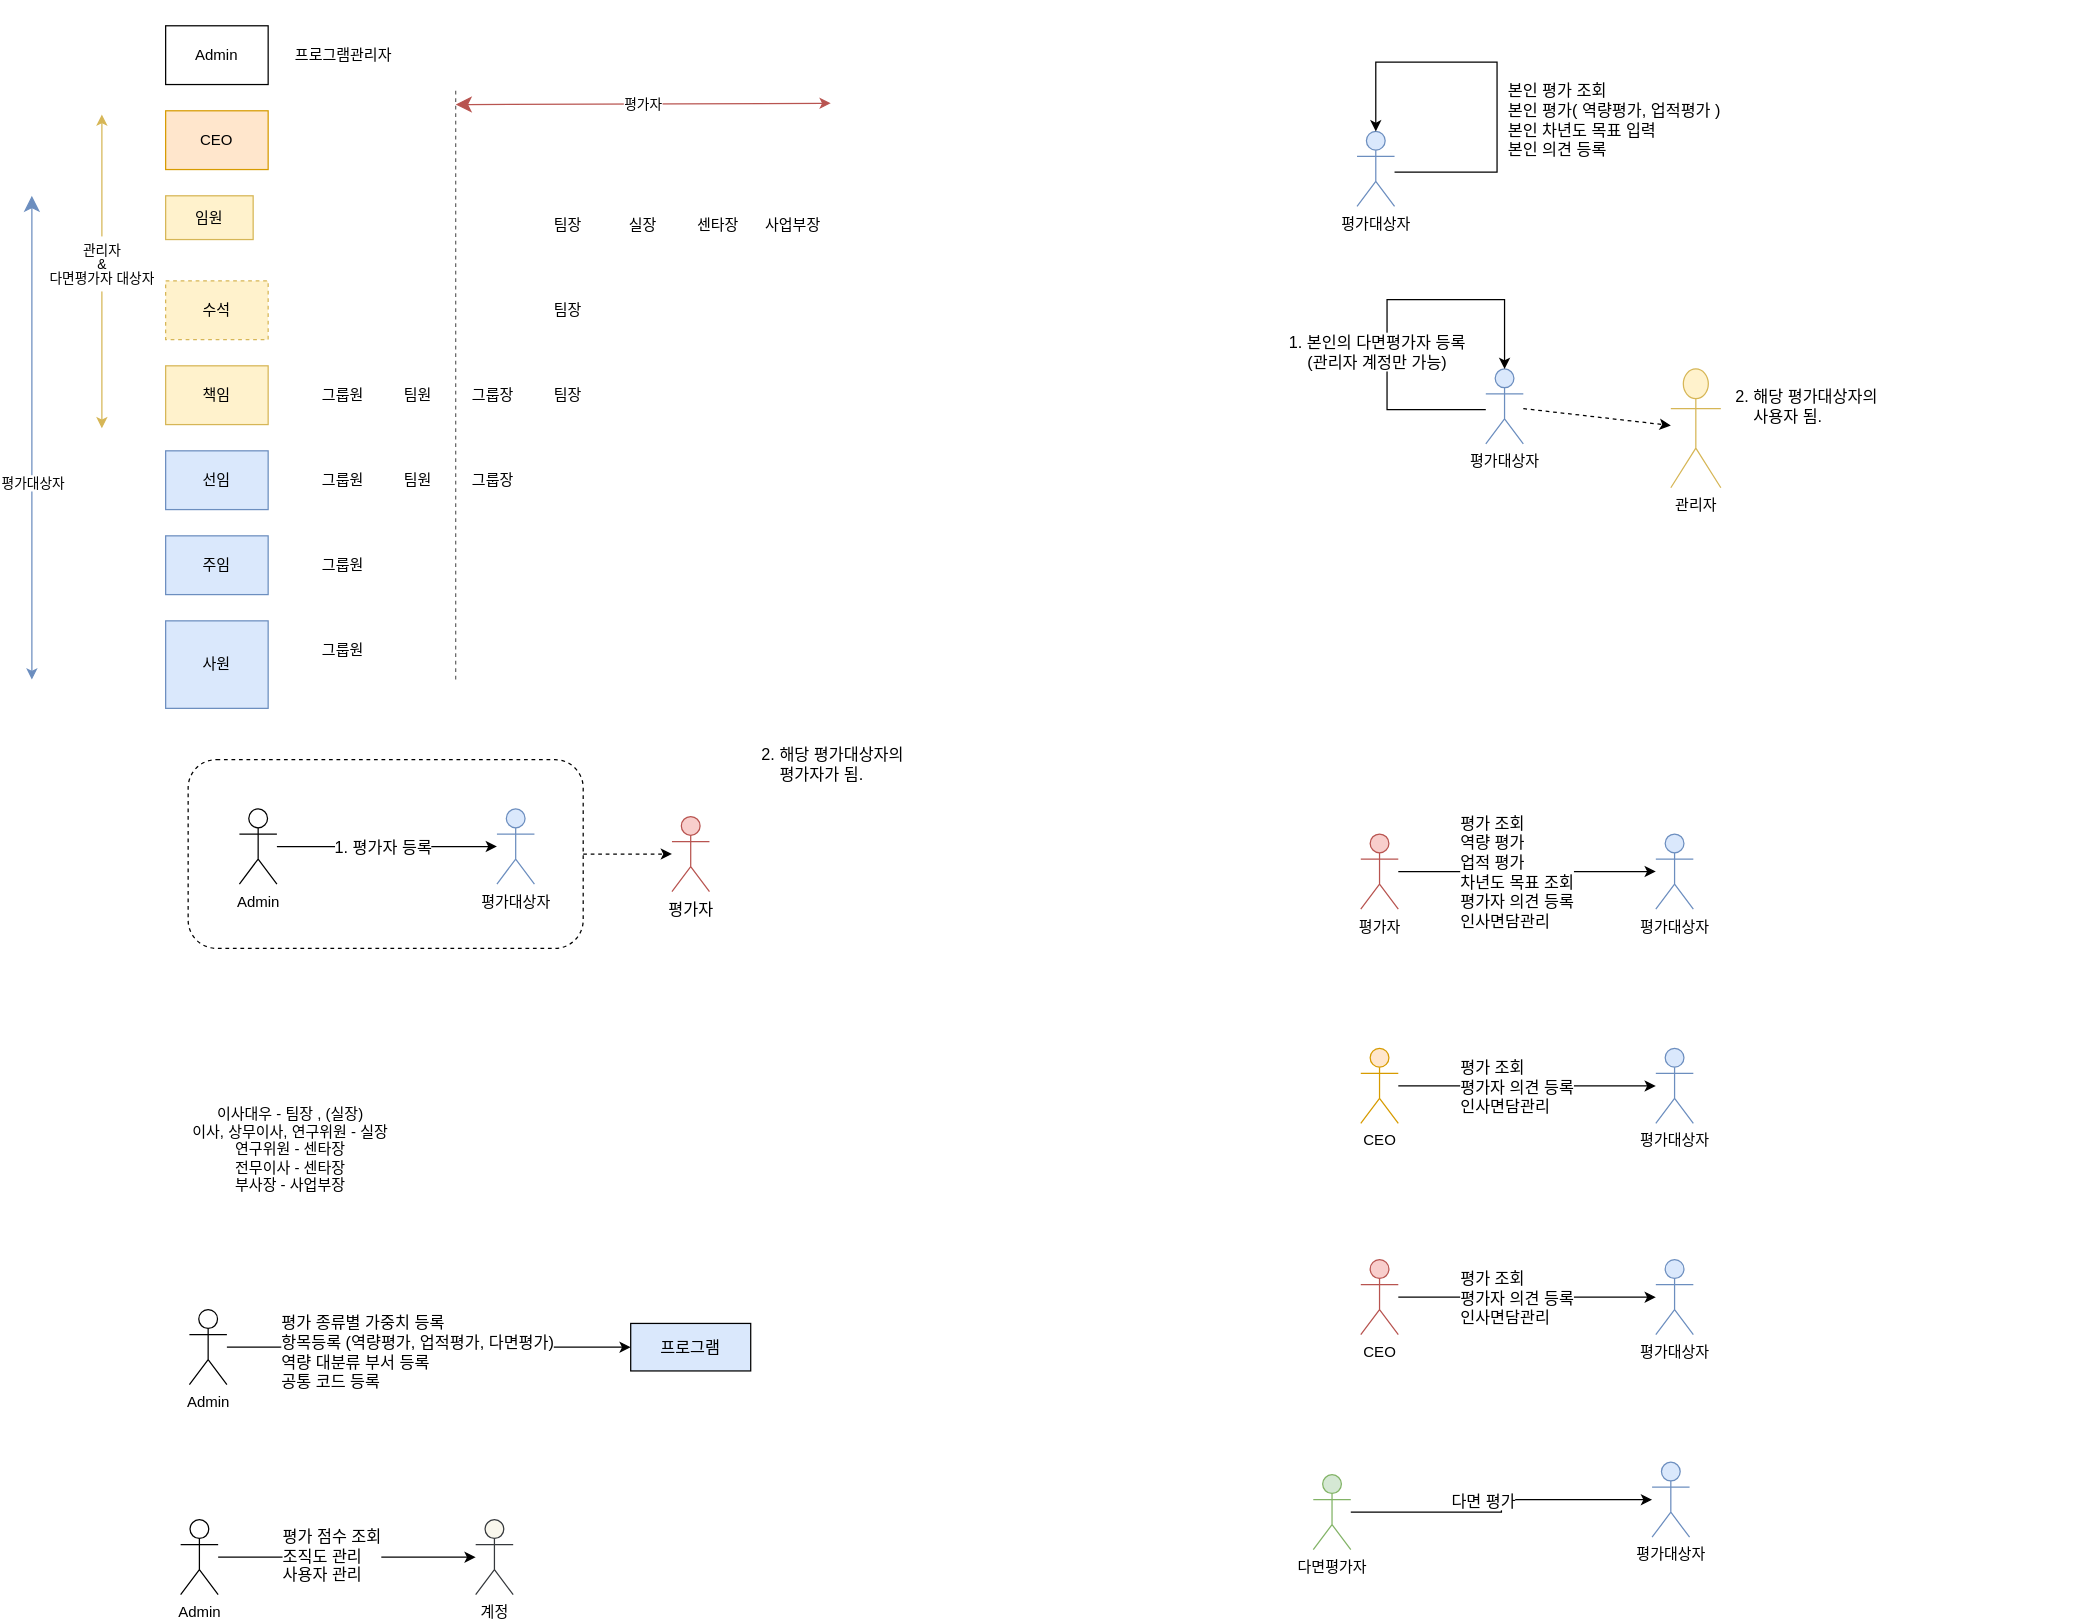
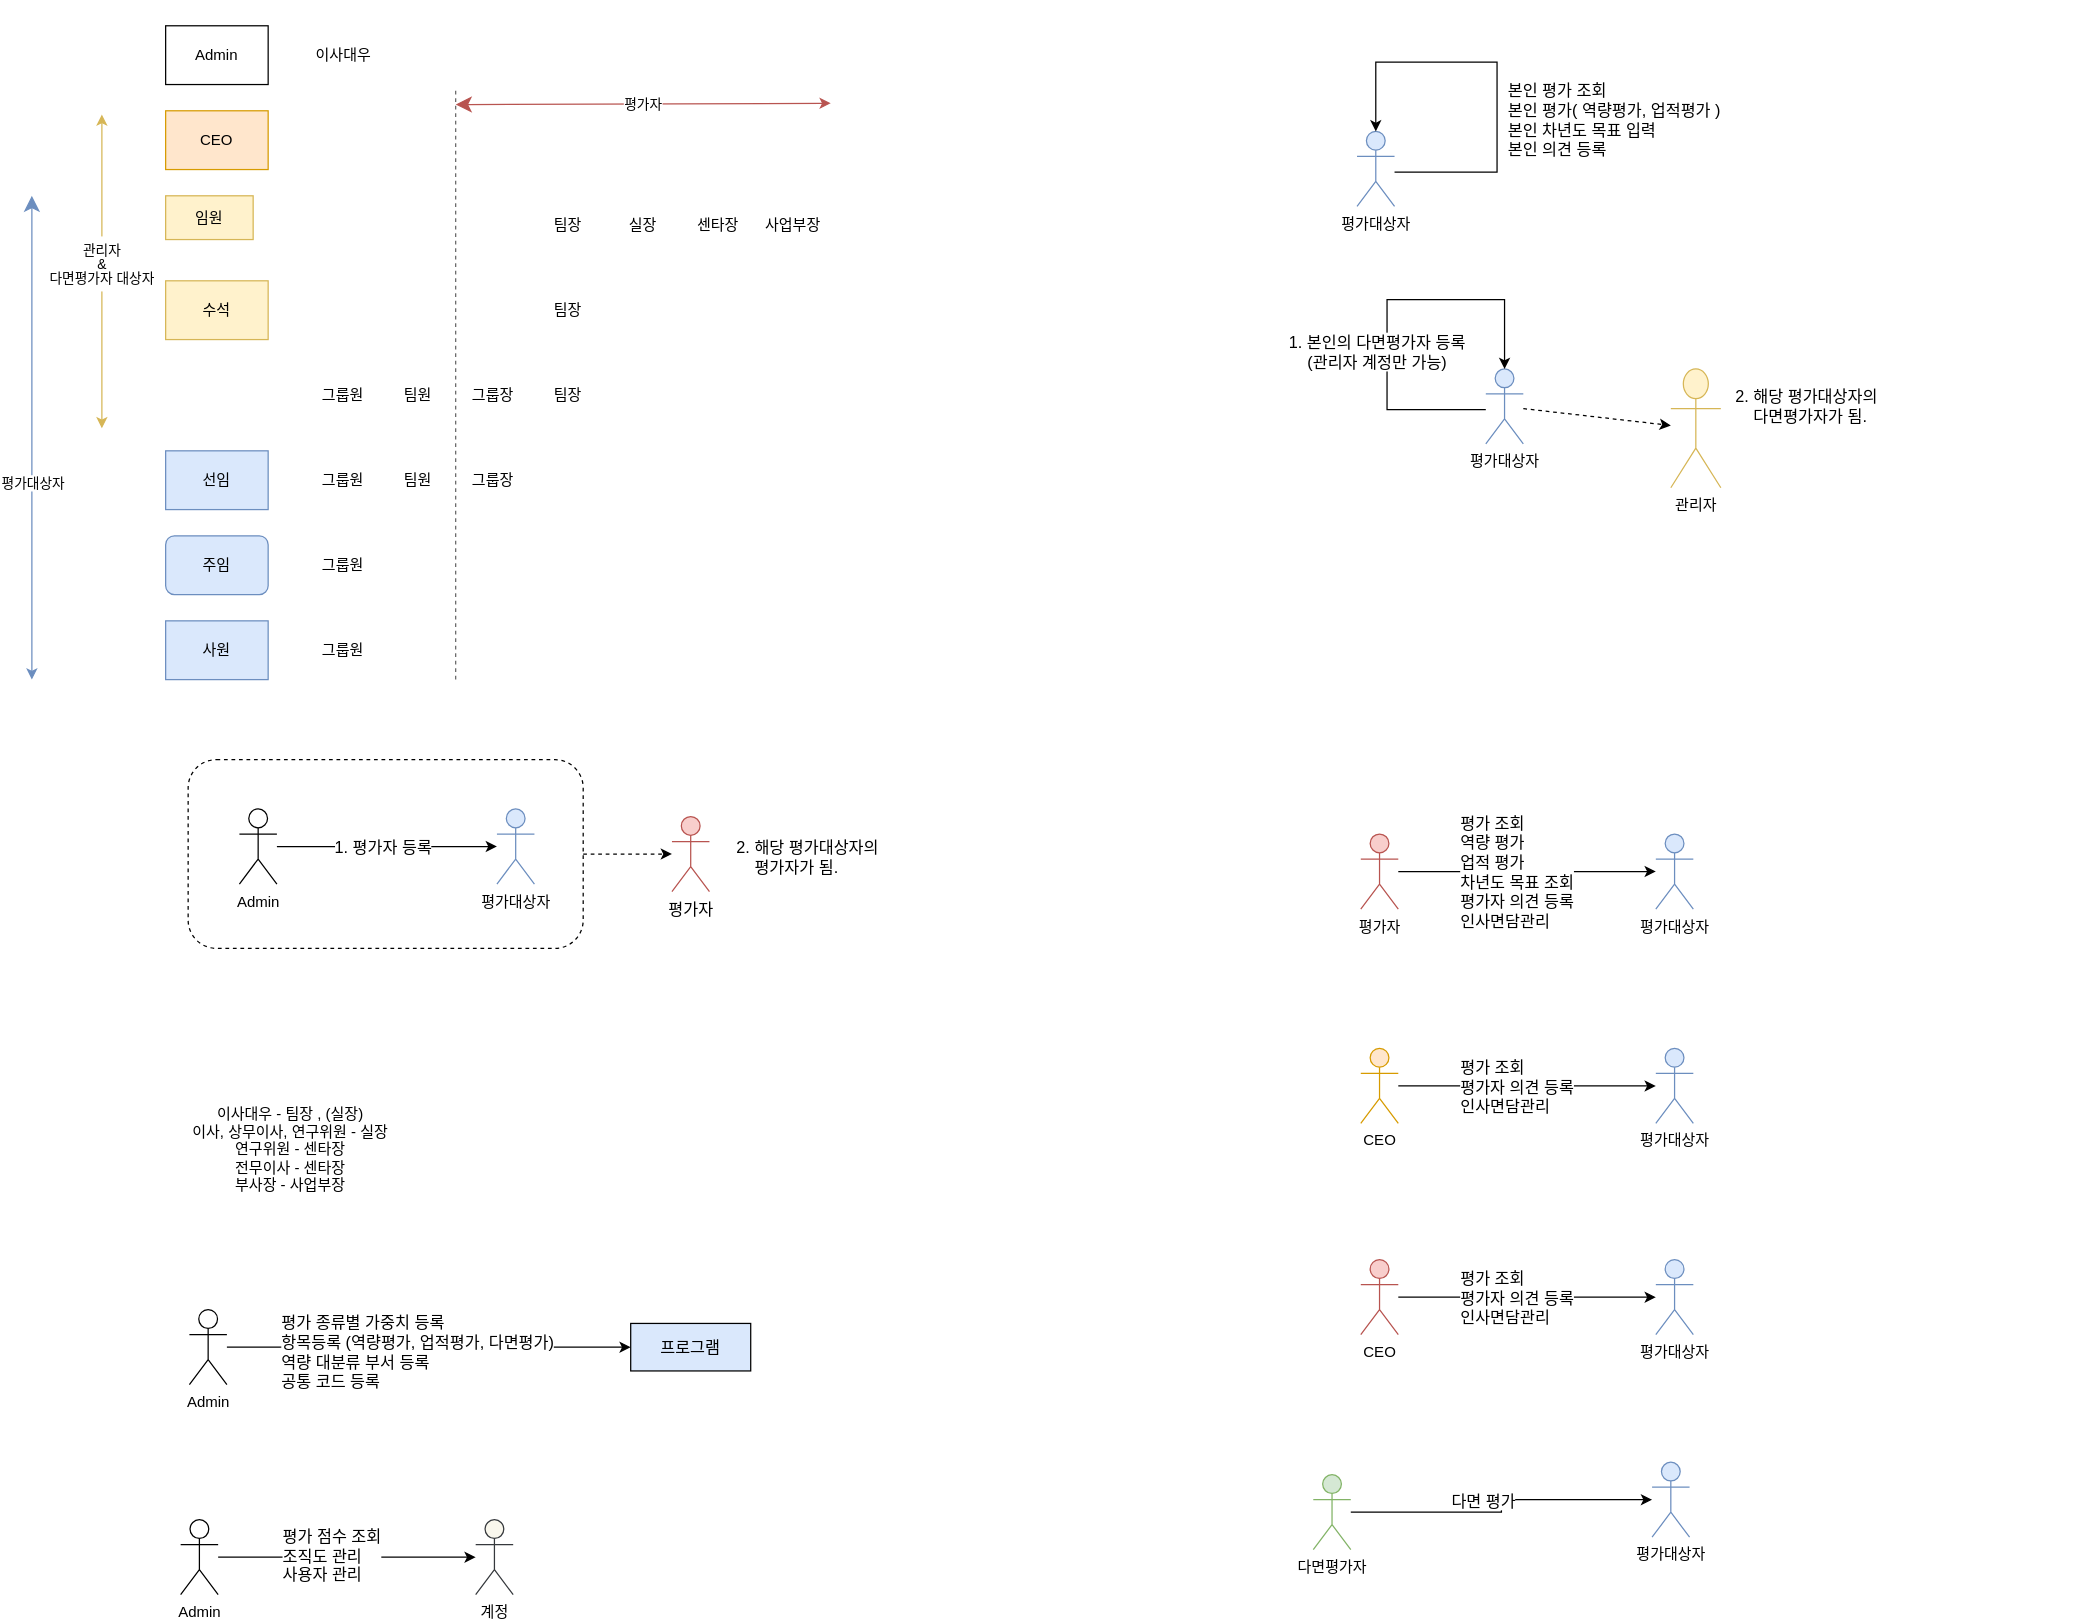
node "프로그램관리자": label "프로그램관리자" -> "이사대우"
node "수석": style dashed -> solid
node "책임": removed
node "2. 해당 평가대상자의 사용자 됨.": label "2. 해당 평가대상자의 사용자 됨." -> "2. 해당 평가대상자의 다면평가자가 됨."
node "주임": shape rectangle -> rounded rectangle
node "사원": size 103x88 -> 103x59
node "2. 해당 평가대상자의 평가자가 됨.": moved (926, 763) -> (901, 857)
